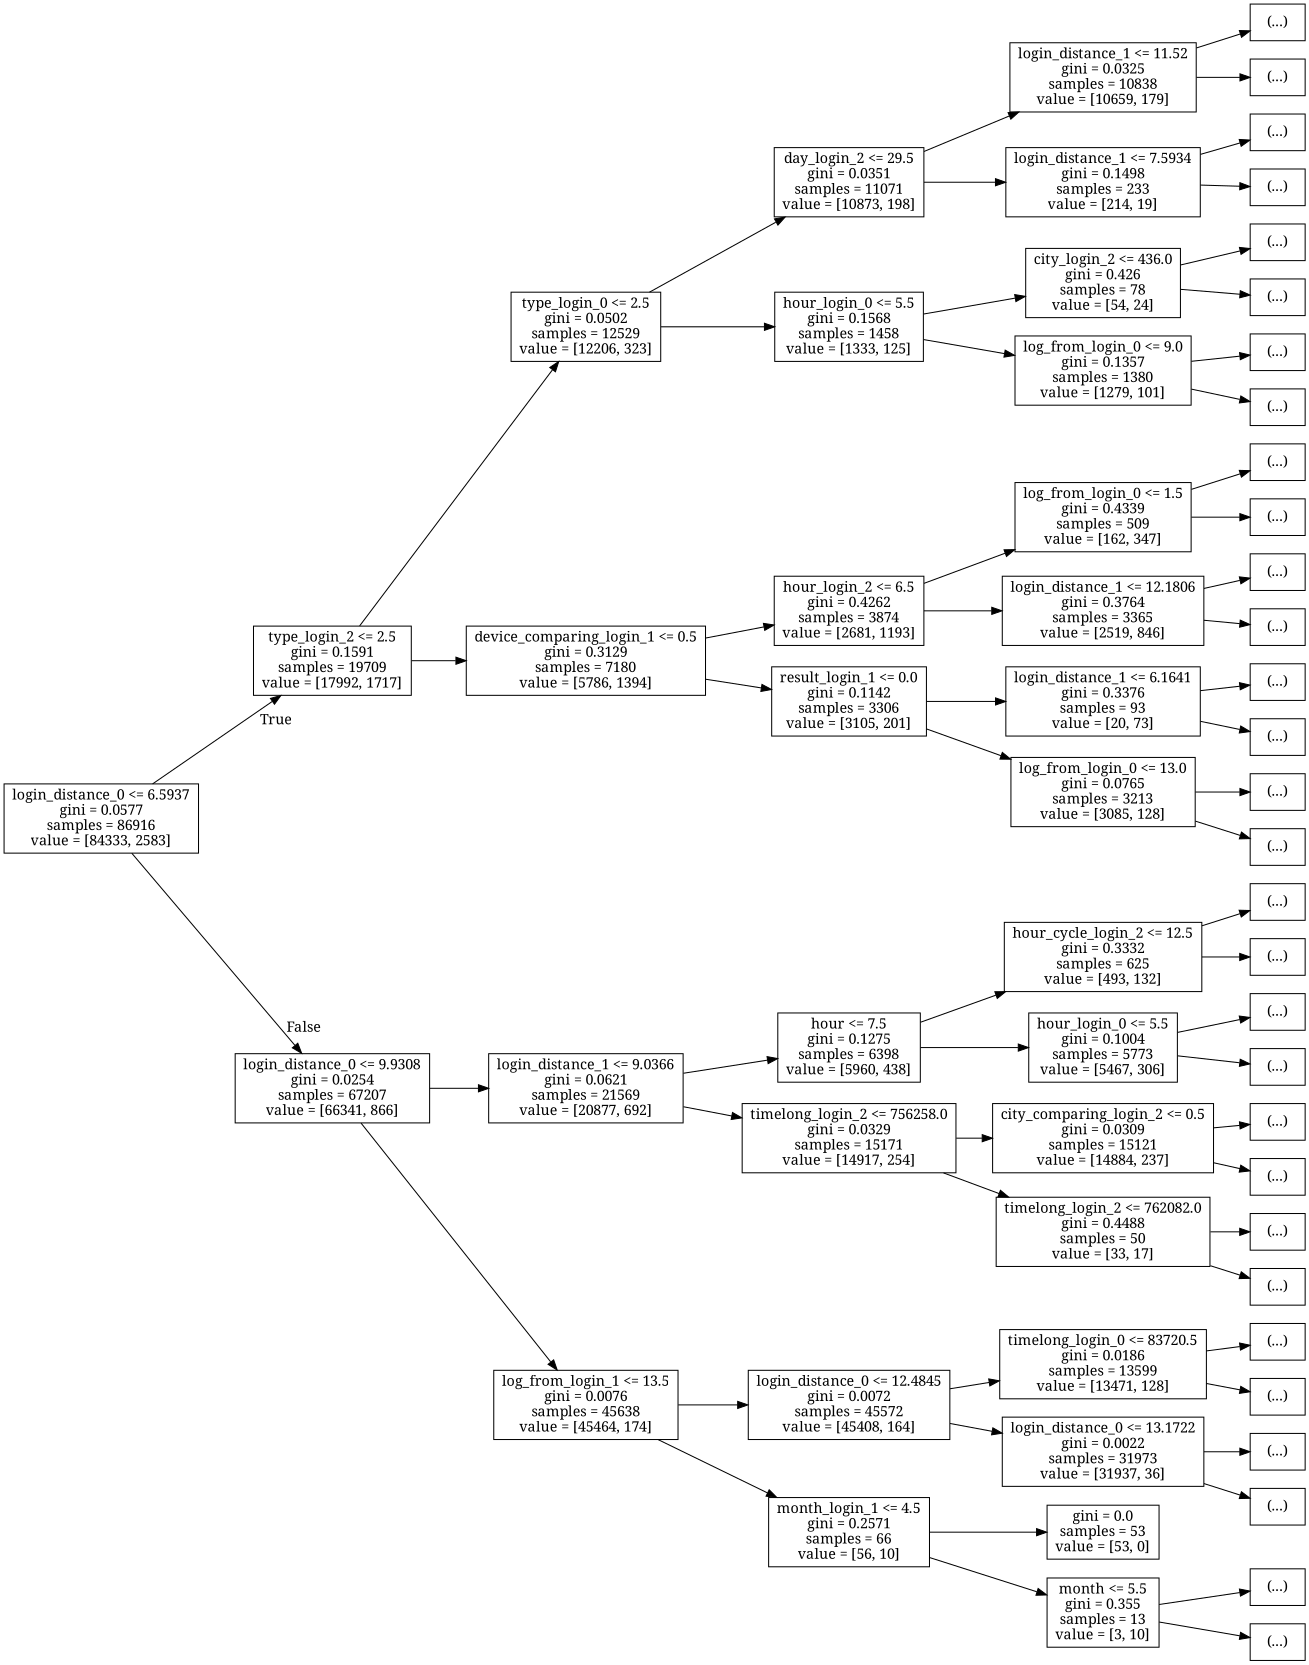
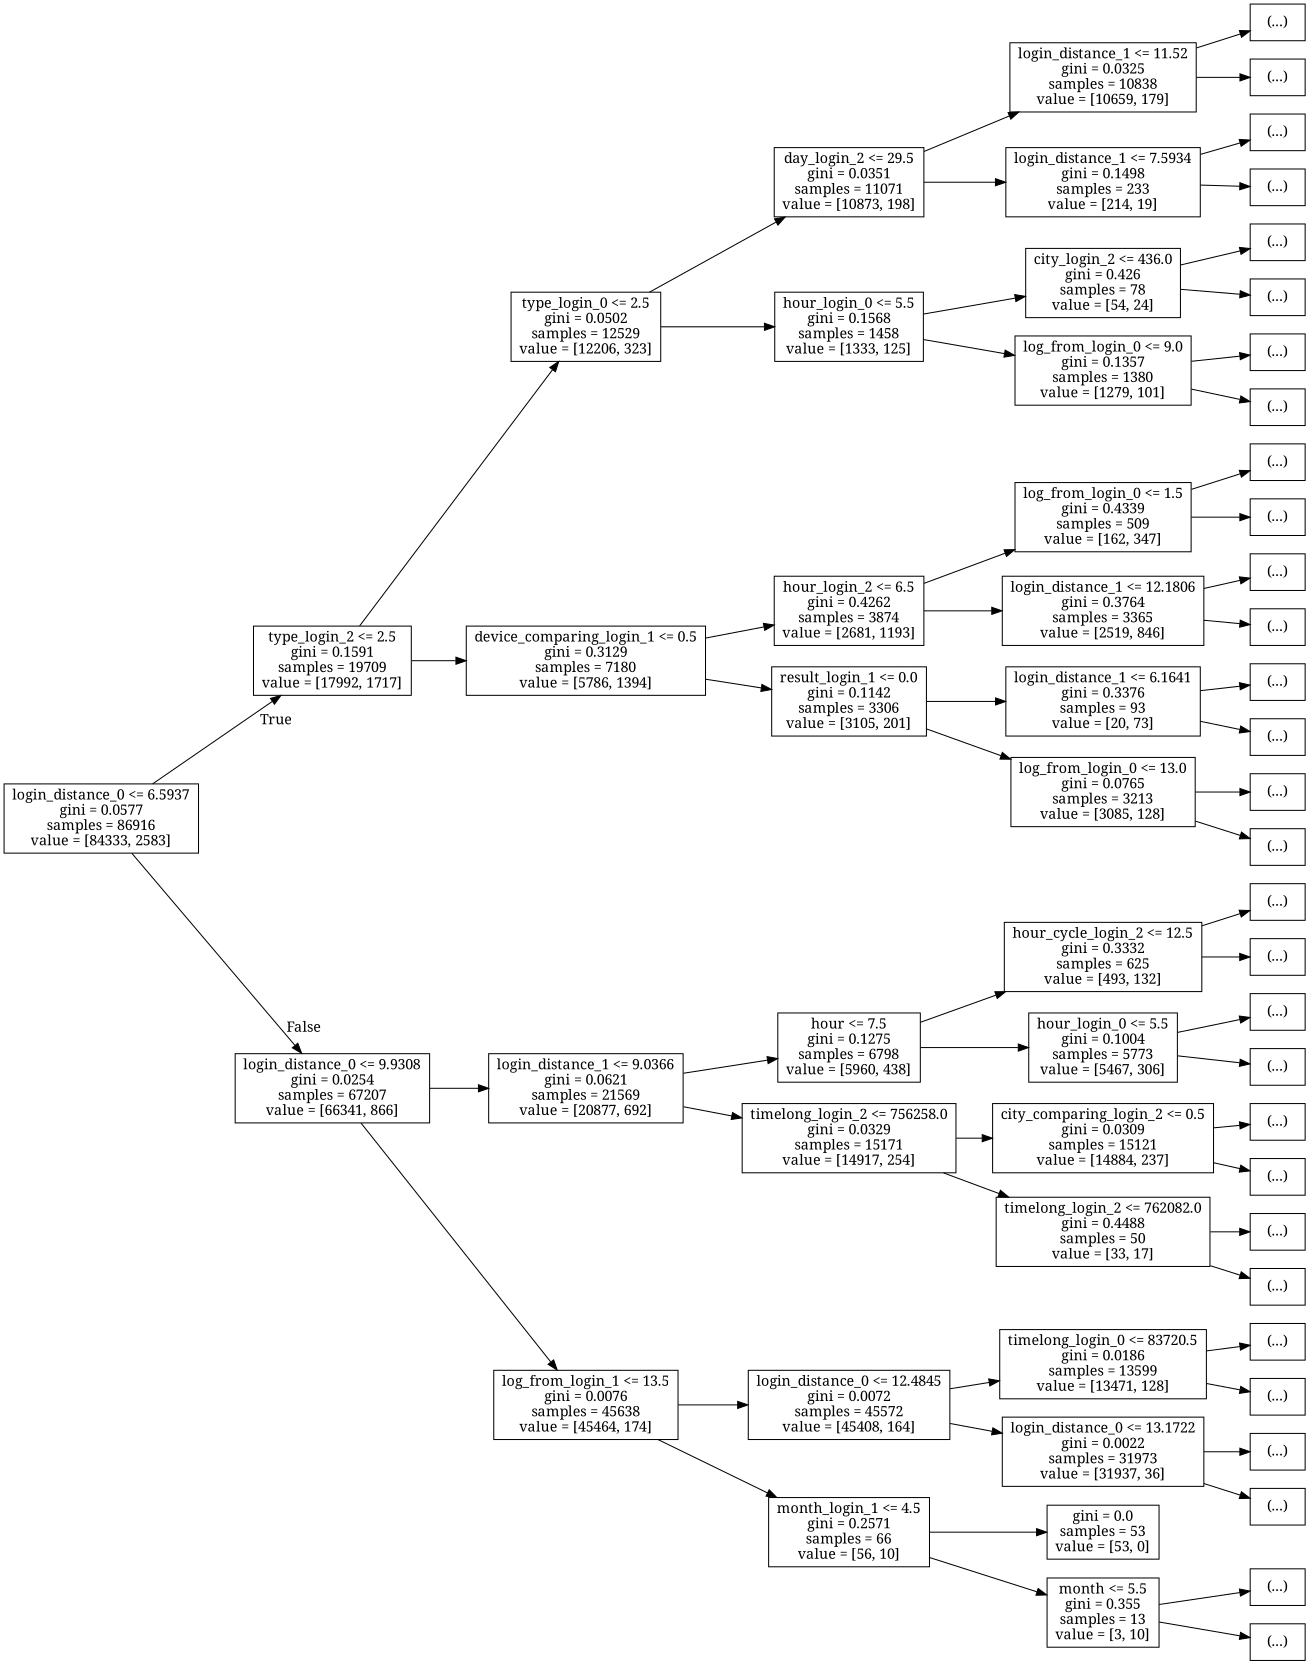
node "hour <= 7.5 gini = 0.1275 samples = 6398 value = [5960, 438]": label "hour <= 7.5 gini = 0.1275 samples = 6398 value = [5960, 438]" -> "hour <= 7.5 gini = 0.1275 samples = 6798 value = [5960, 438]"
